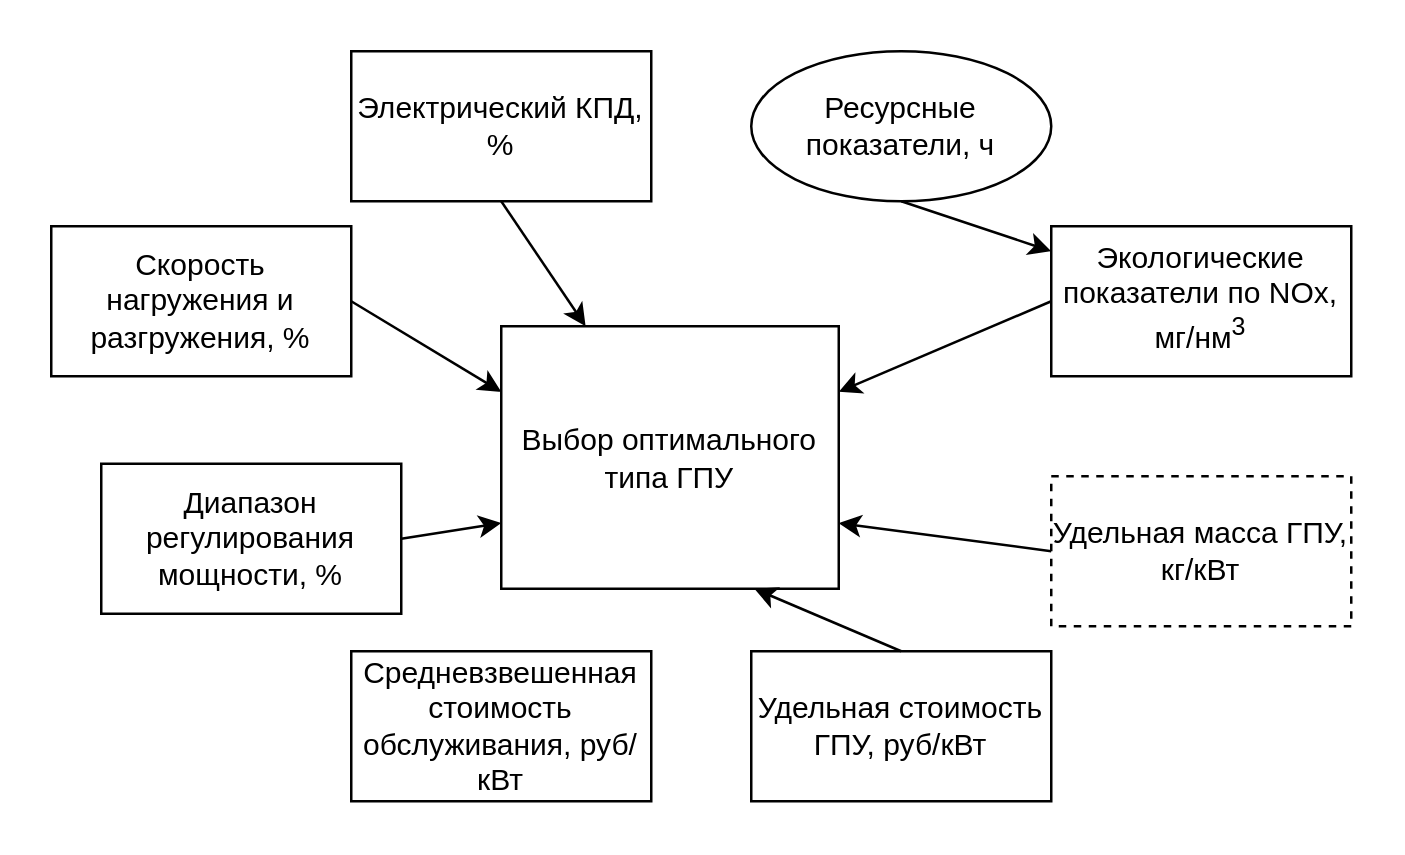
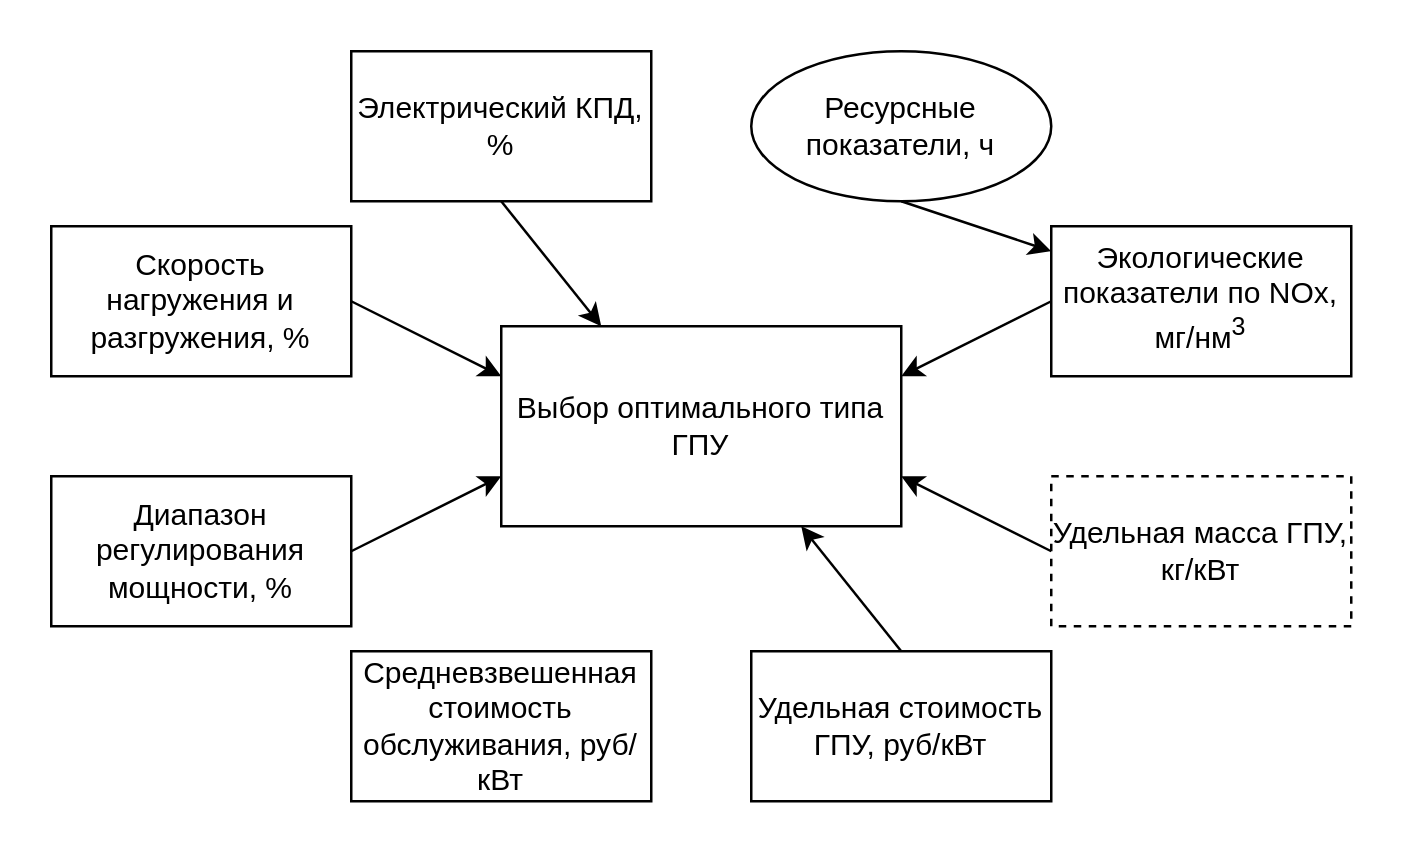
node "Выбор оптимального типа ГПУ": size 338x263 -> 400x200
node "Диапазон регулирования мощности, %": moved (251, 539) -> (201, 551)
